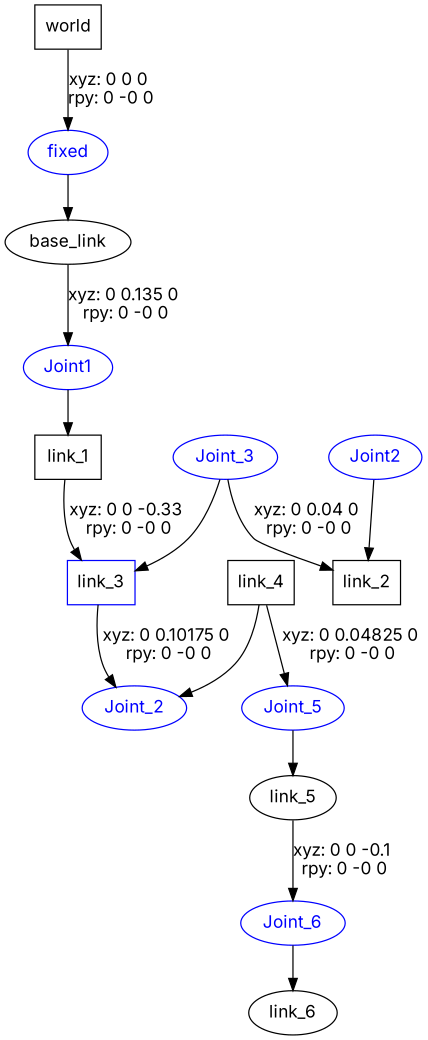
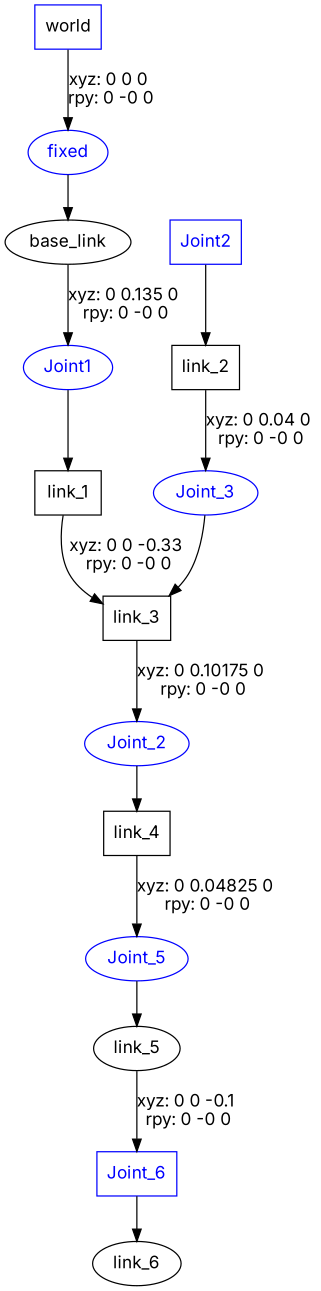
node "world": color black -> blue
node "Joint2": shape ellipse -> box
edge "Joint_3" -> "link_2": reversed
node "link_3": color blue -> black
edge "link_4" -> "Joint_2": reversed
node "Joint_6": shape ellipse -> box
